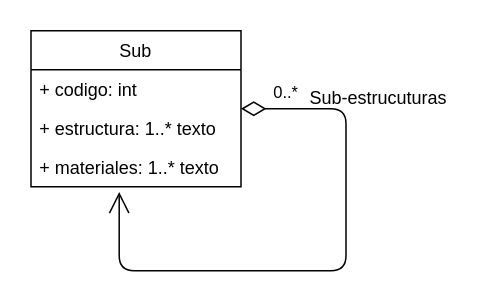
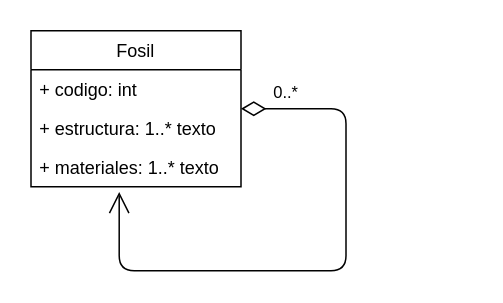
node "Sub": label "Sub" -> "Fosil"
node "Sub-estrucuturas": removed
